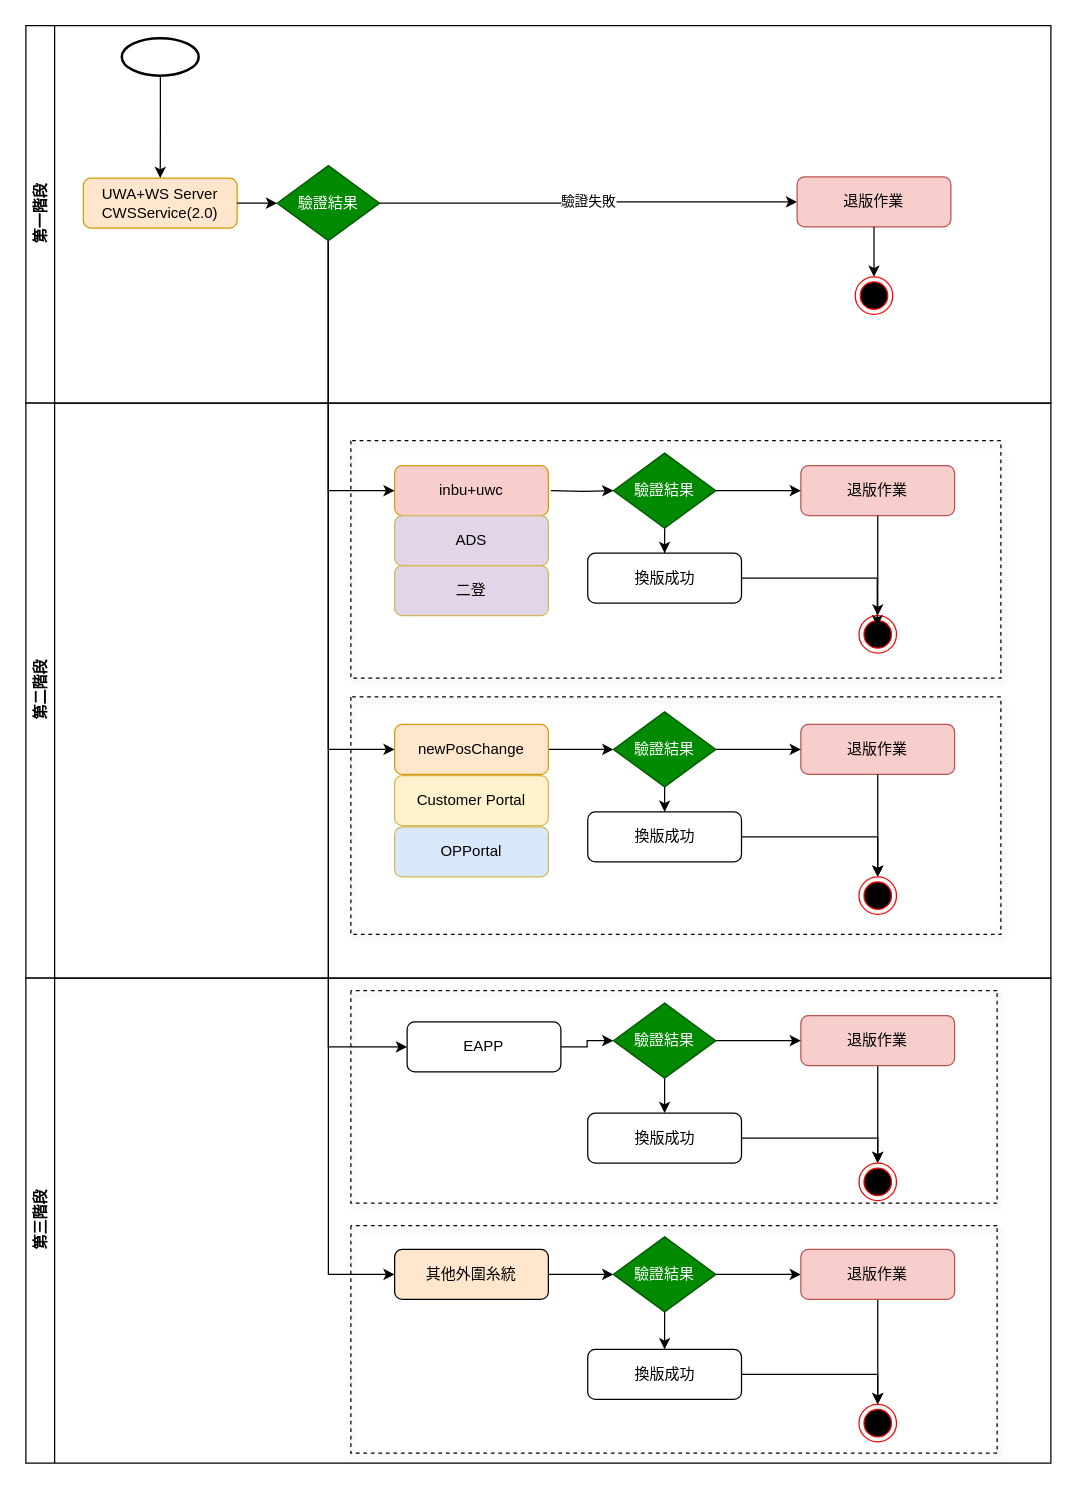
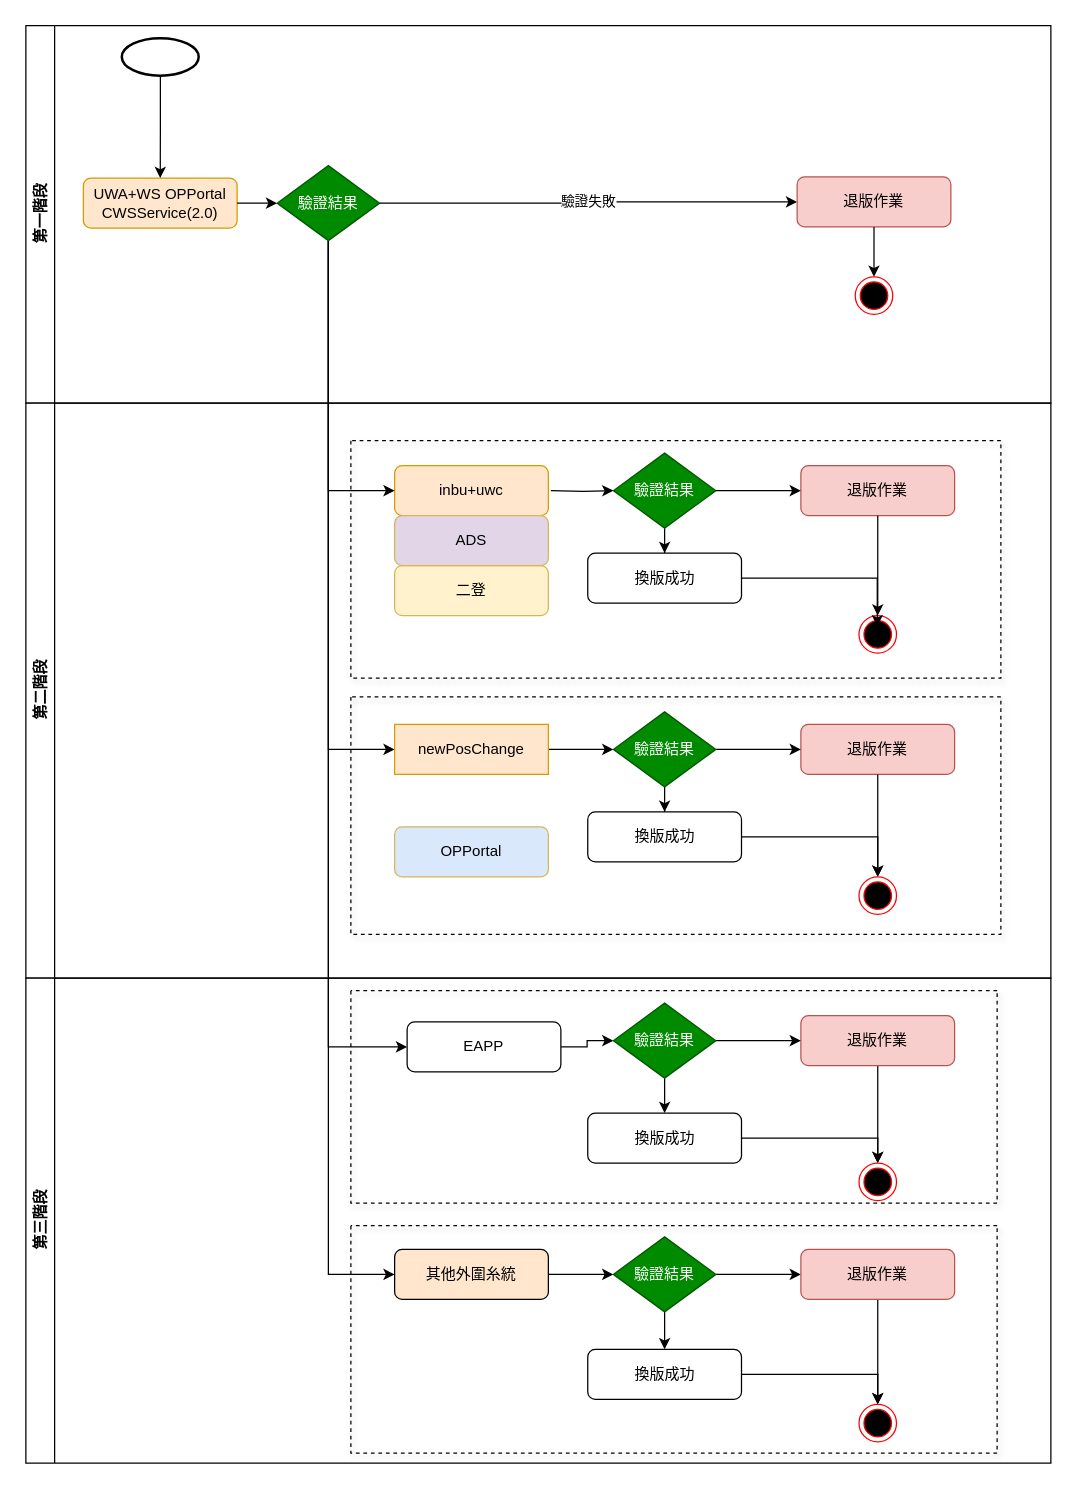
node "UWA+WS Server CWSService(2.0)": label "UWA+WS Server CWSService(2.0)" -> "UWA+WS OPPortal CWSService(2.0)"
node "inbu+uwc": fillcolor #f8cecc -> #ffe6cc
node "二登": fillcolor #e1d5e7 -> #fff2cc
node "newPosChange": shape rounded rectangle -> rectangle
node "Customer Portal": removed
